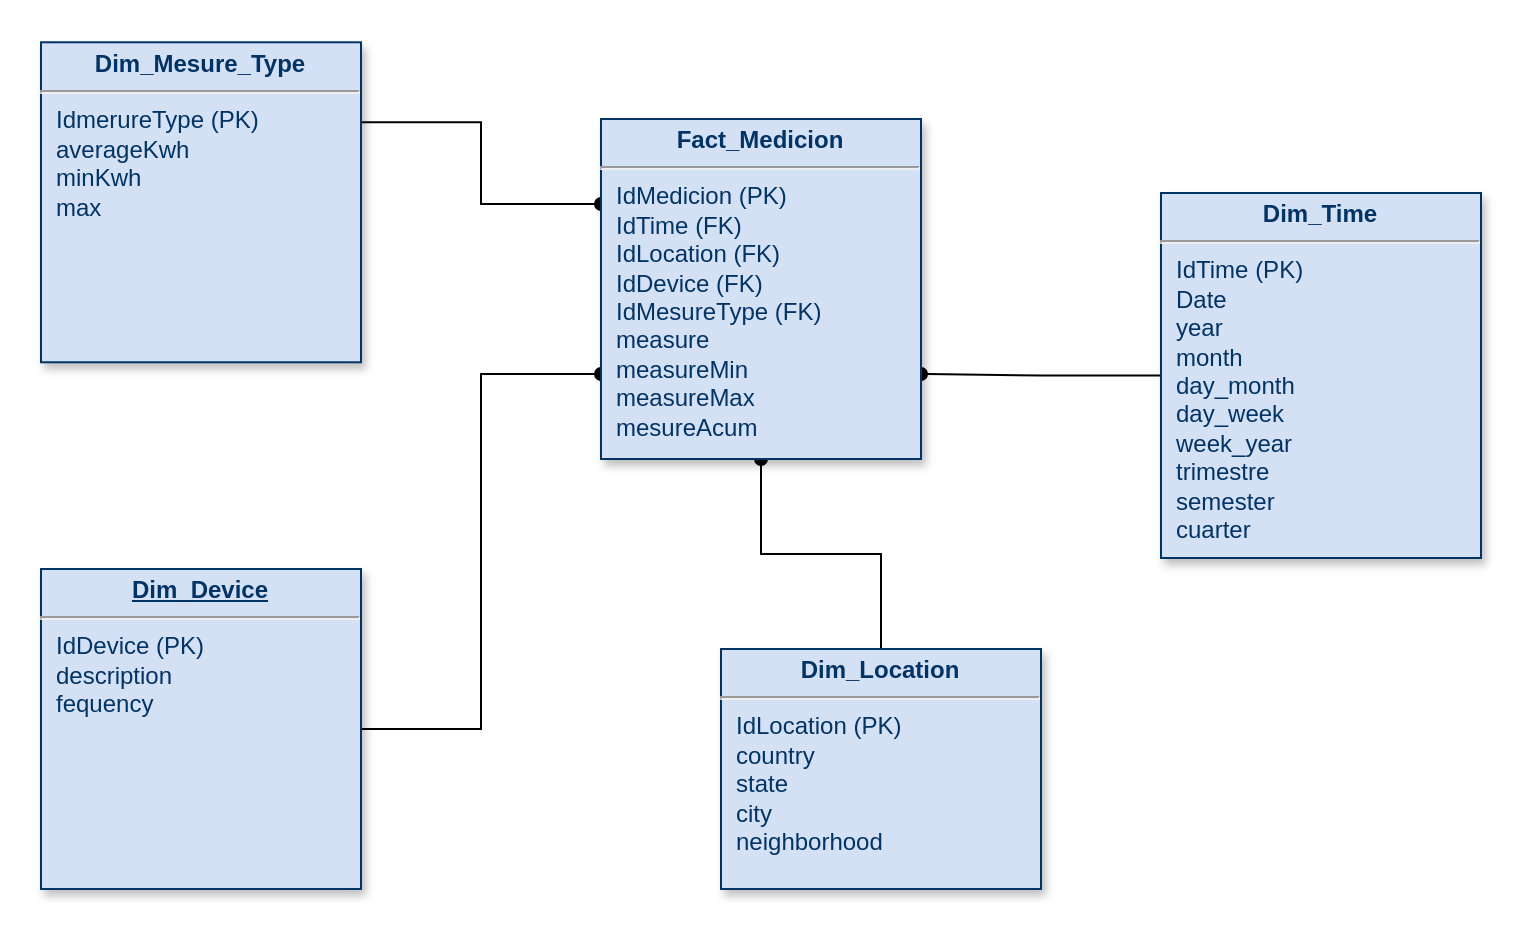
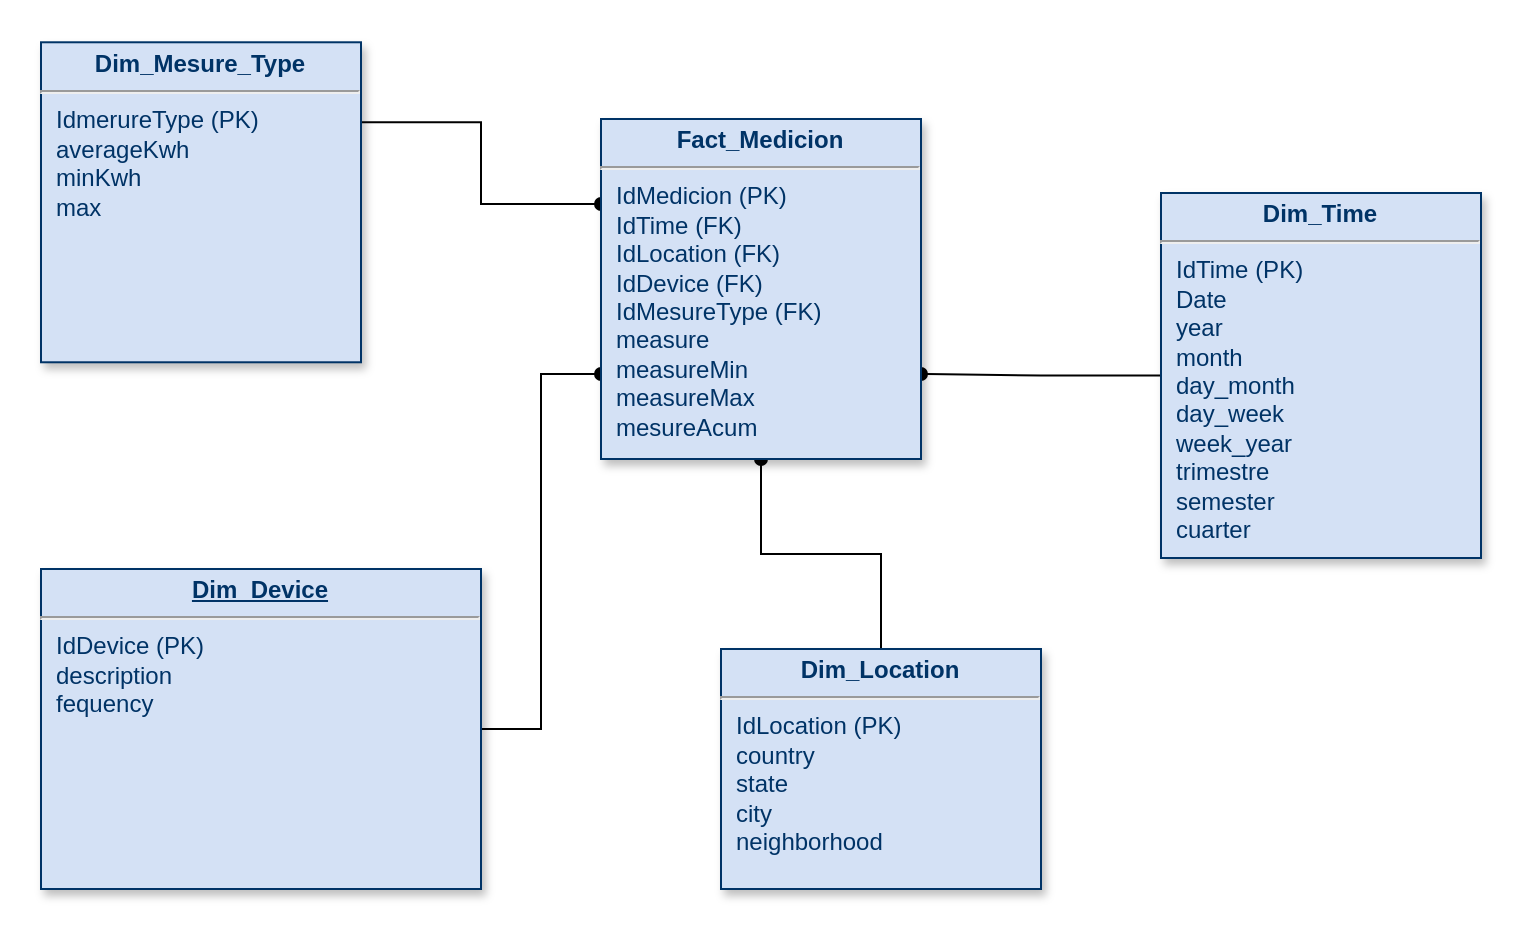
node "Dim_Device IdDevice (PK) description fequency": size 320x320 -> 440x320
